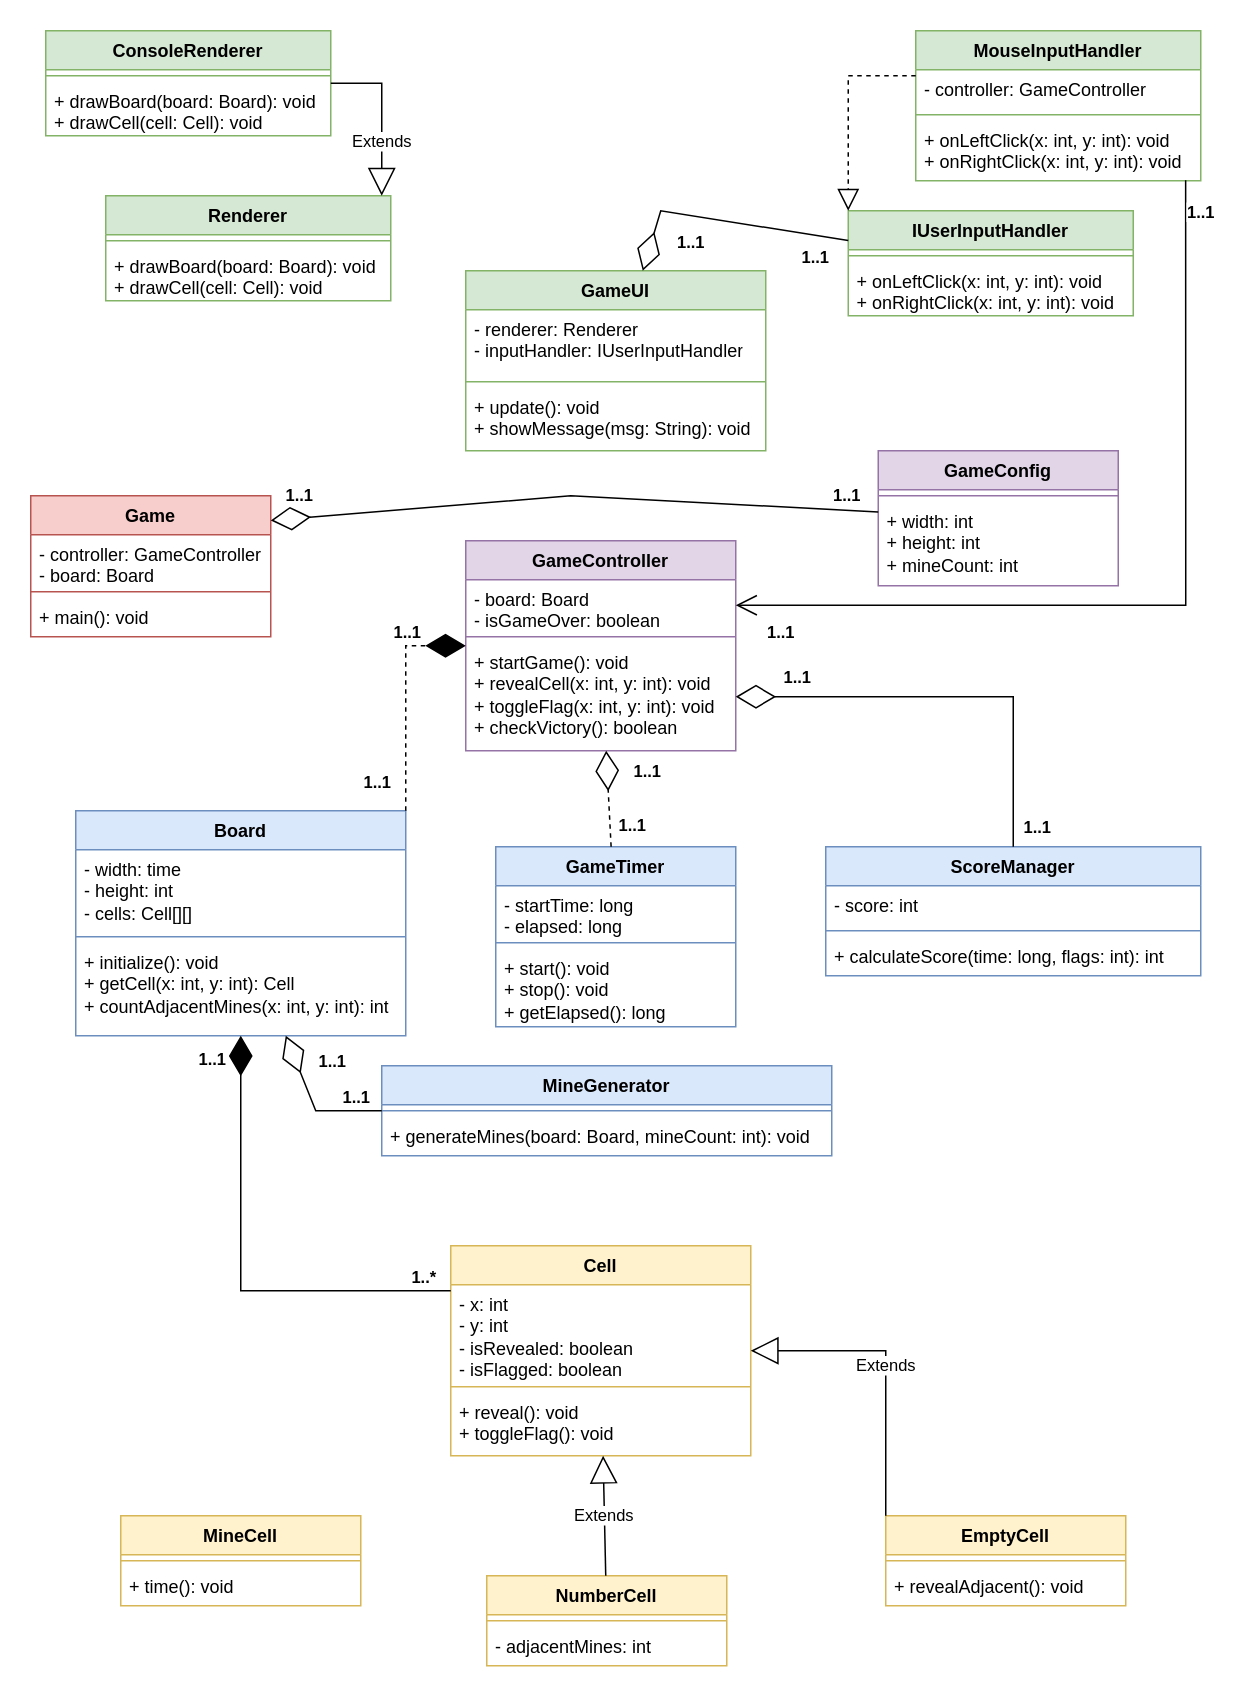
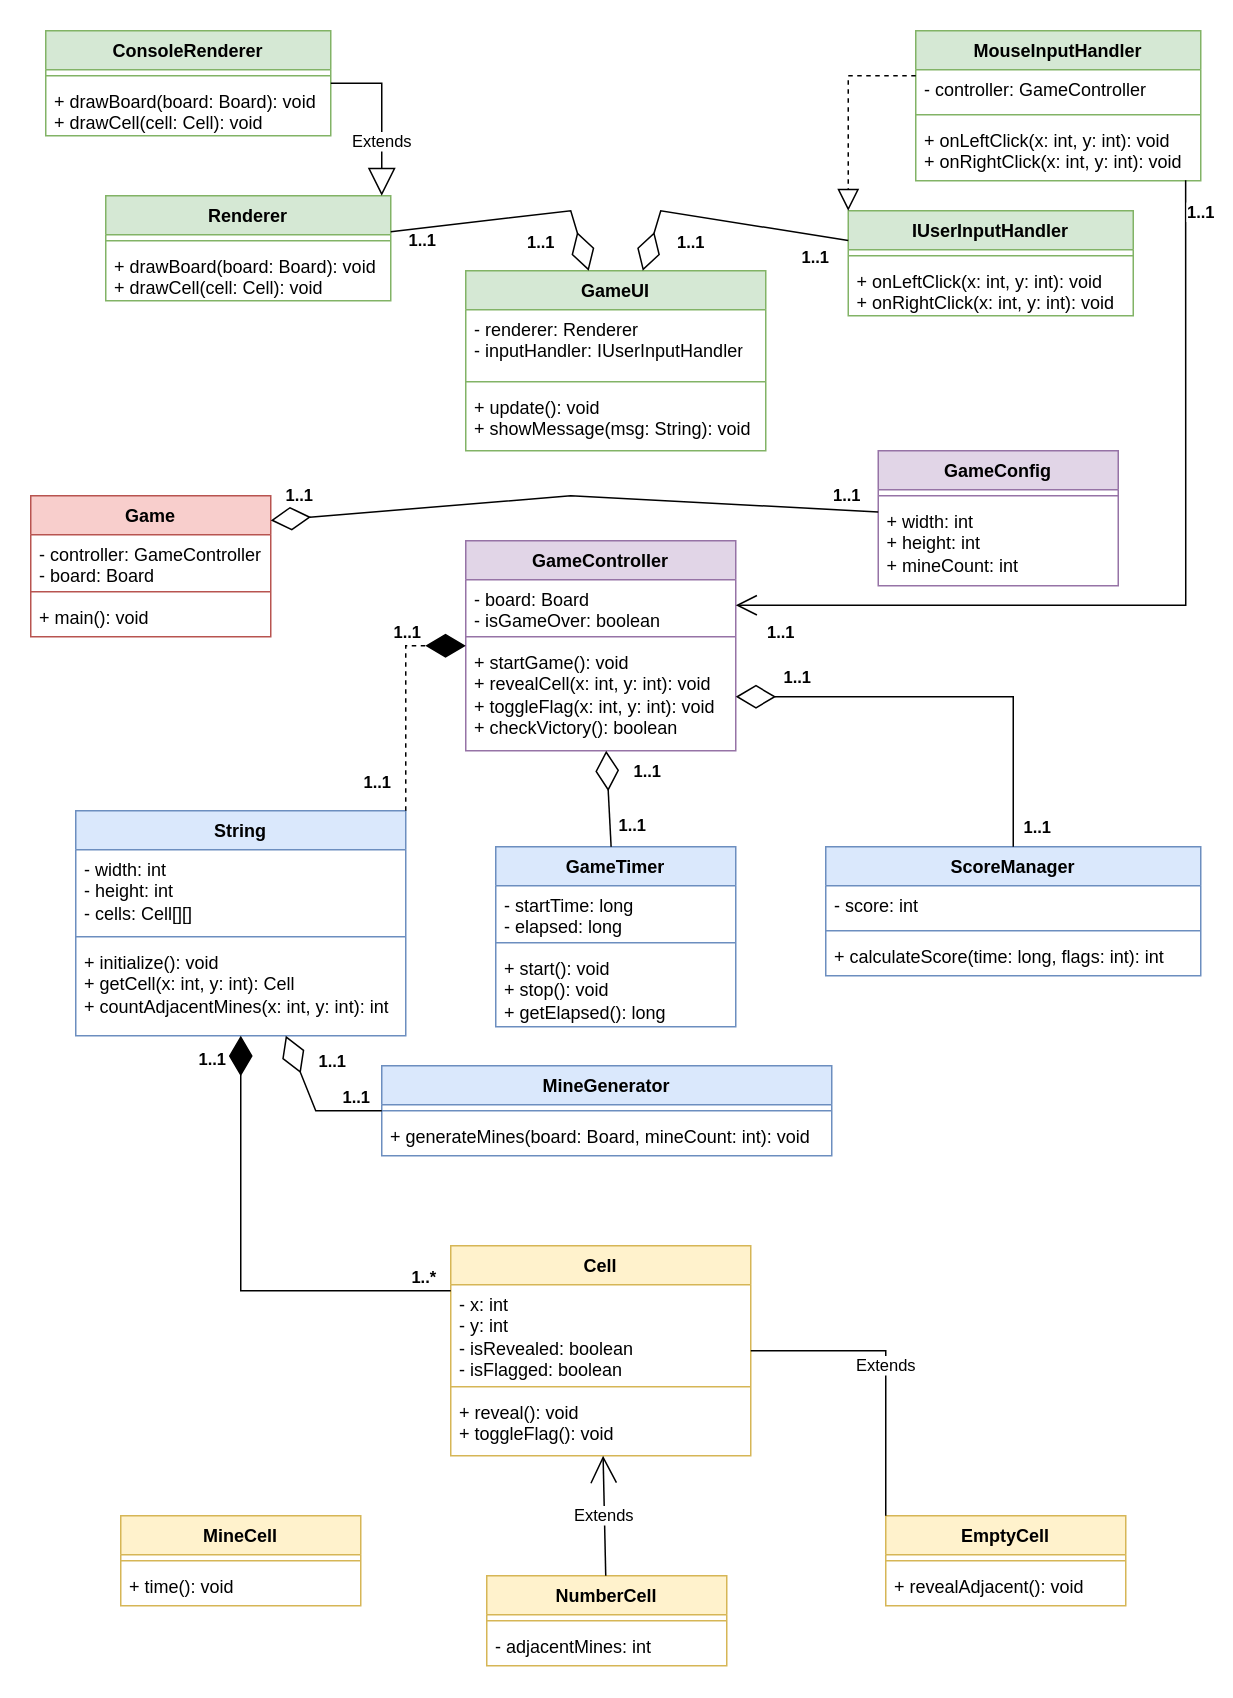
edge "Renderer" -> "GameUI": added, labels "1..1", "1..1"
edge "GameTimer" -> "GameController": style dashed -> solid
node "Board": label "Board" -> "String"
node "- width: time - height: int - cells: Cell[][]": label "- width: time - height: int - cells: Cell[][]" -> "- width: int - height: int - cells: Cell[][]"
edge "EmptyCell" -> "Cell": arrowhead block -> none
edge "NumberCell" -> "Cell": arrowhead block -> open
